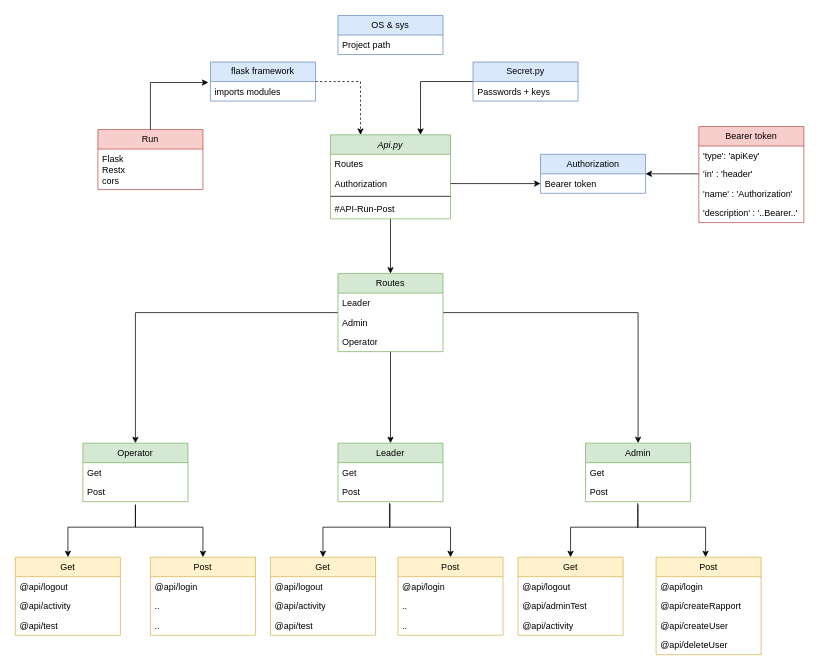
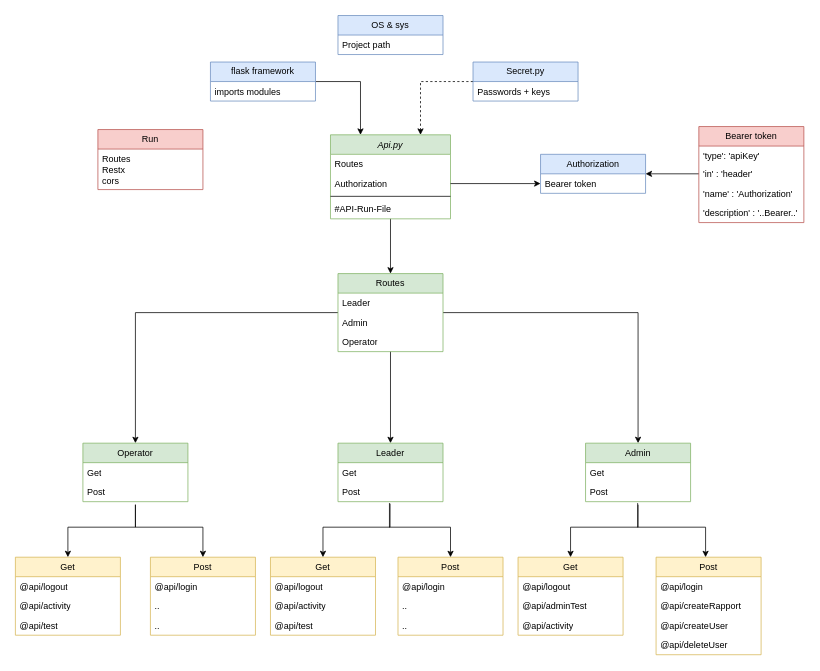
edge "Secret.py" -> "Api.py": style solid -> dashed
edge "Run" -> "imports modules": removed
edge "flask framework" -> "Api.py": style dashed -> solid
node "Flask Restx cors": label "Flask Restx cors" -> "Routes Restx cors"
node "#API-Run-Post": label "#API-Run-Post" -> "#API-Run-File"
